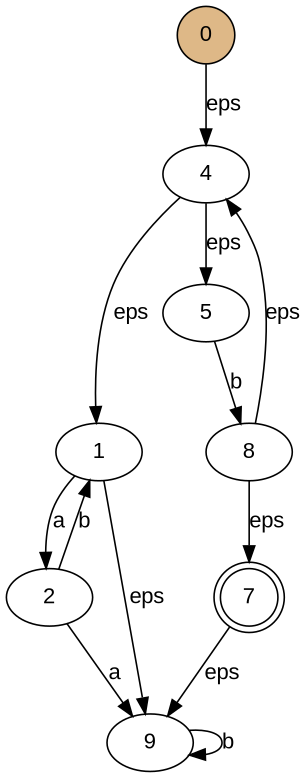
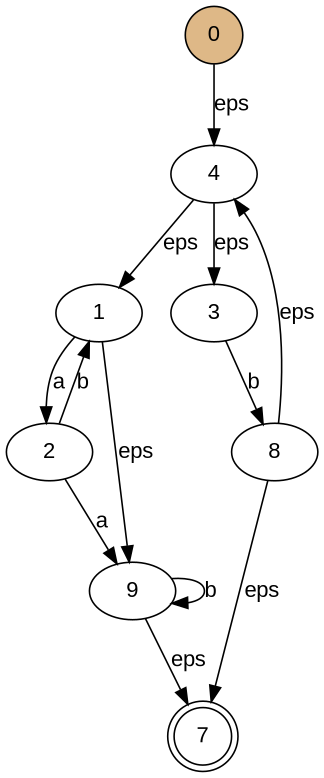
node "5": label "5" -> "3"
edge "7" -> "9": reversed
